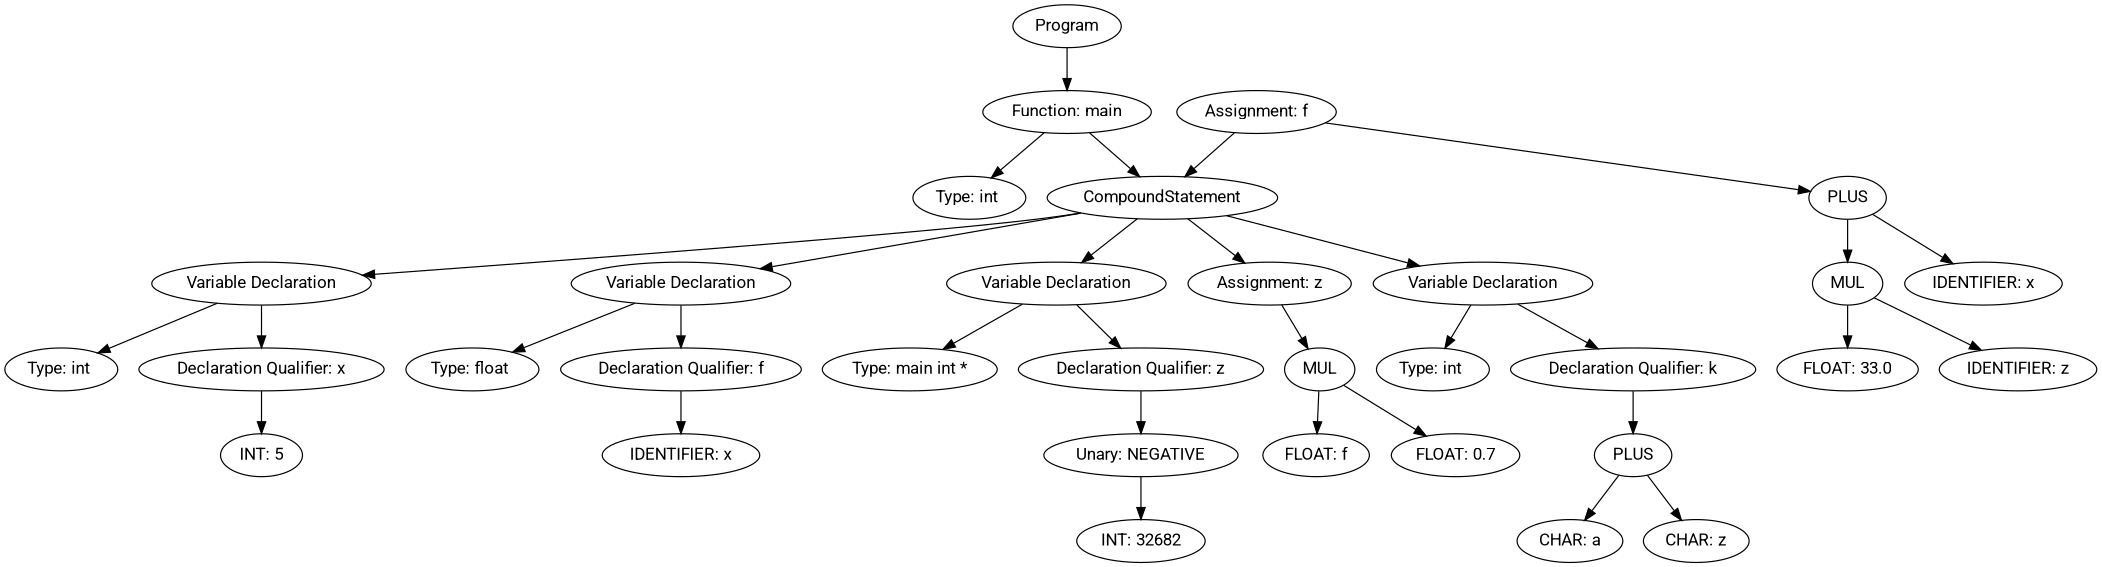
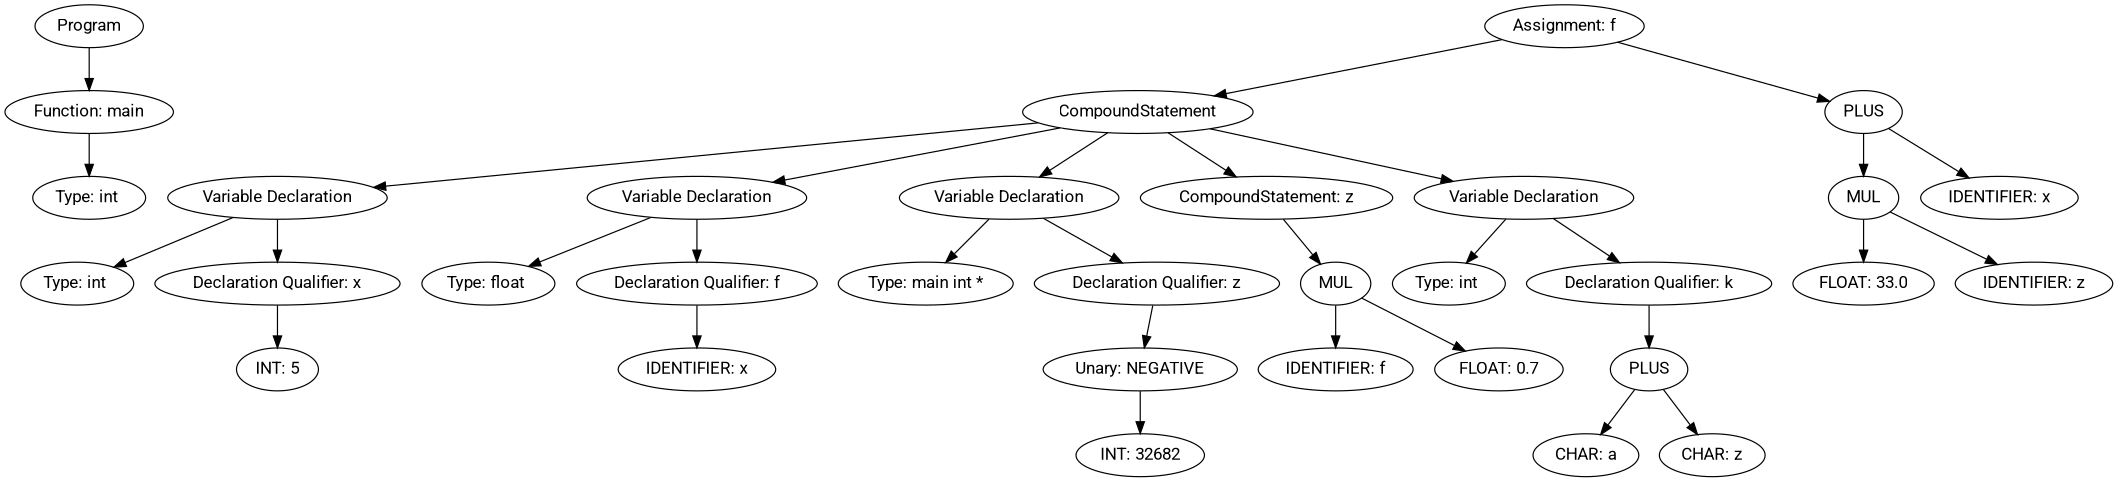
edge "Function: main" -> "CompoundStatement": removed
node "Assignment: z": label "Assignment: z" -> "CompoundStatement: z"
node "FLOAT: f": label "FLOAT: f" -> "IDENTIFIER: f"
